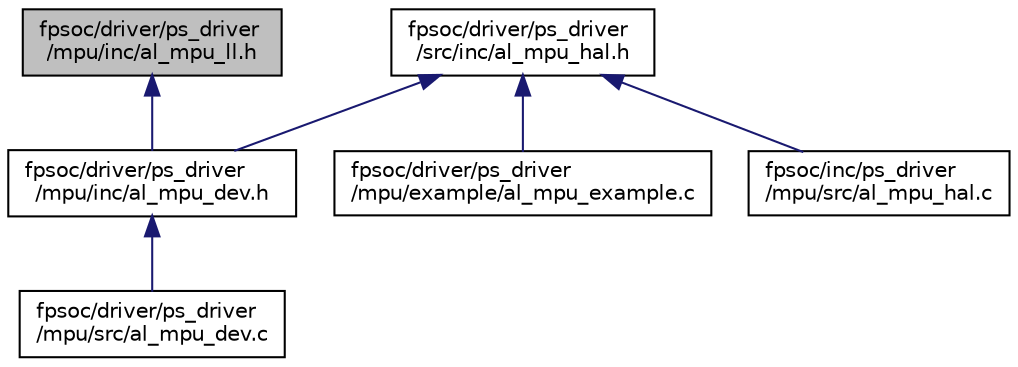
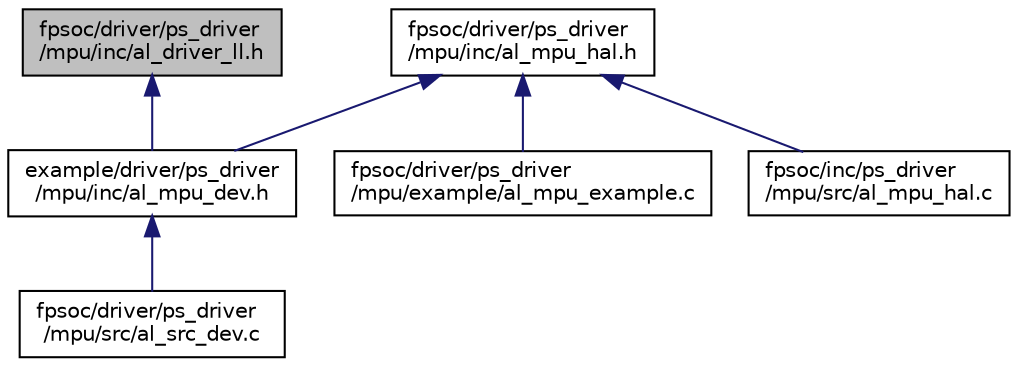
node "fpsoc/driver/ps_driver /mpu/inc/al_mpu_ll.h": label "fpsoc/driver/ps_driver /mpu/inc/al_mpu_ll.h" -> "fpsoc/driver/ps_driver /mpu/inc/al_driver_ll.h"
node "fpsoc/driver/ps_driver /src/inc/al_mpu_hal.h": label "fpsoc/driver/ps_driver /src/inc/al_mpu_hal.h" -> "fpsoc/driver/ps_driver /mpu/inc/al_mpu_hal.h"
node "fpsoc/driver/ps_driver /mpu/inc/al_mpu_dev.h": label "fpsoc/driver/ps_driver /mpu/inc/al_mpu_dev.h" -> "example/driver/ps_driver /mpu/inc/al_mpu_dev.h"
node "fpsoc/driver/ps_driver /mpu/src/al_mpu_dev.c": label "fpsoc/driver/ps_driver /mpu/src/al_mpu_dev.c" -> "fpsoc/driver/ps_driver /mpu/src/al_src_dev.c"
